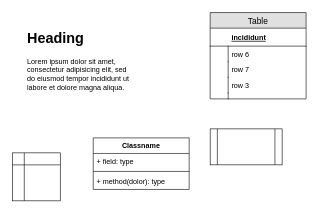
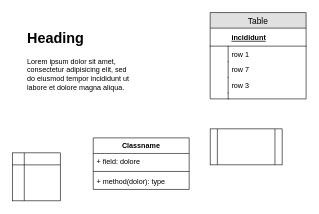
node "row 6": label "row 6" -> "row 1"
node "+ field: type": label "+ field: type" -> "+ field: dolore"
